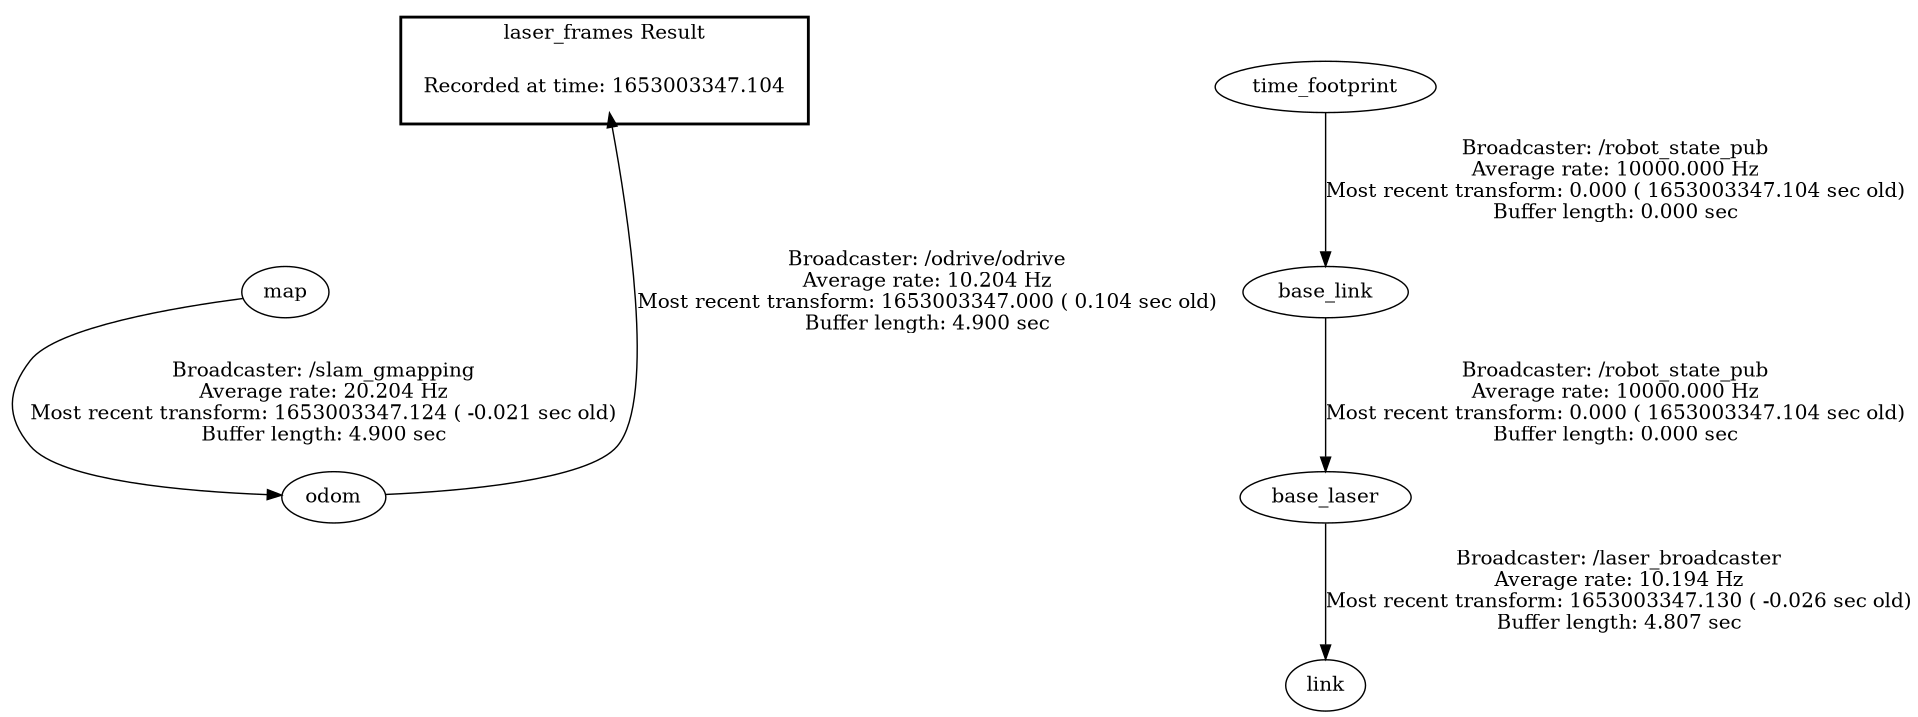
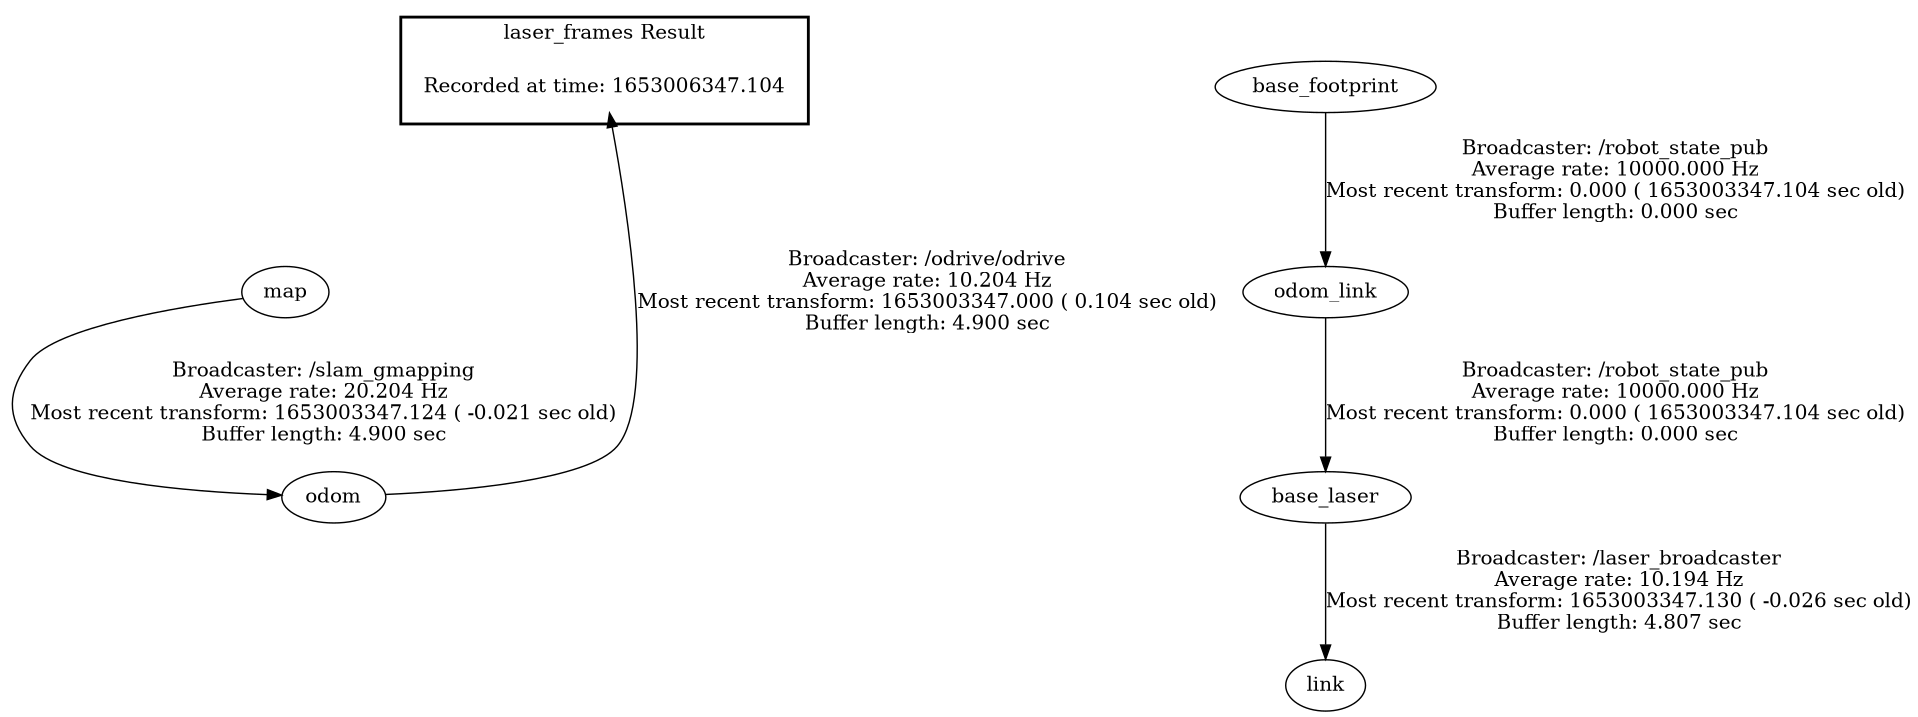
node "Recorded at time: 1653003347.104": label "Recorded at time: 1653003347.104" -> "Recorded at time: 1653006347.104"
node "time_footprint": label "time_footprint" -> "base_footprint"
node "base_link": label "base_link" -> "odom_link"
